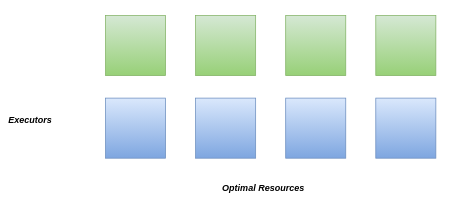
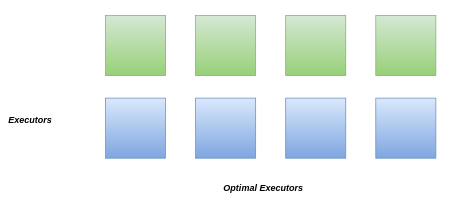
node "Optimal Resources": label "Optimal Resources" -> "Optimal Executors"
